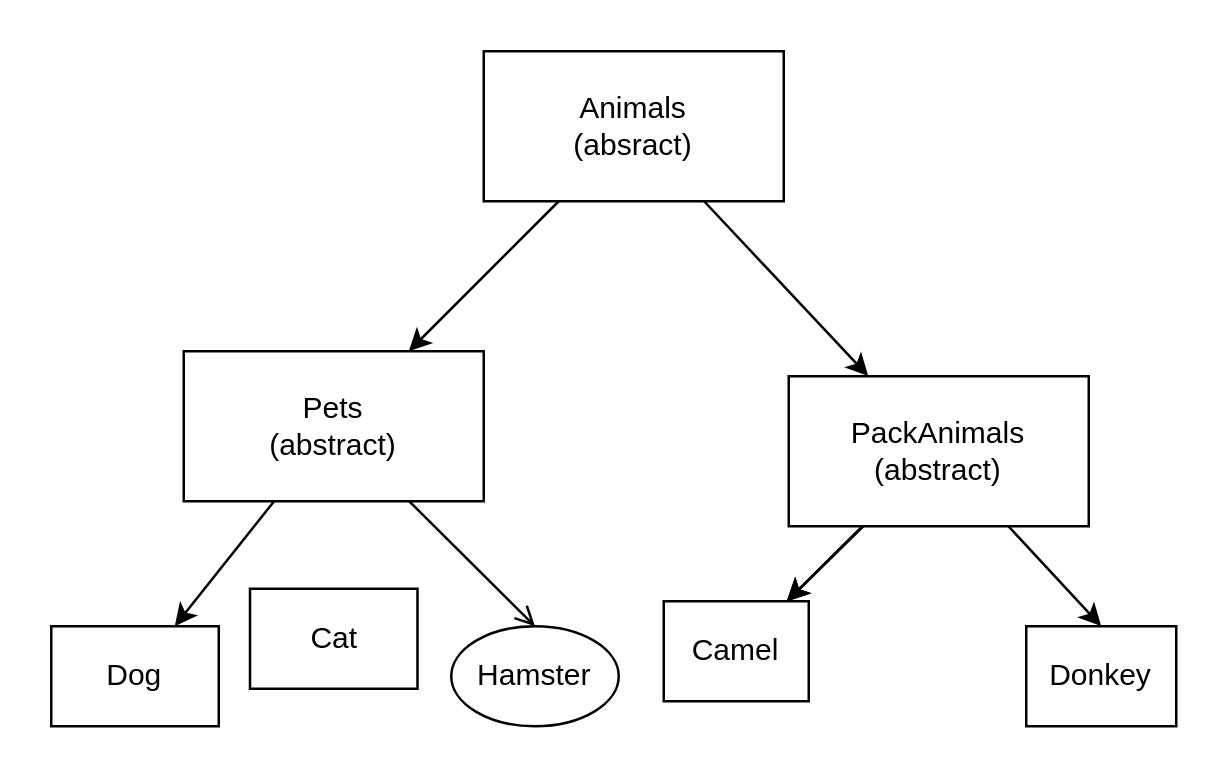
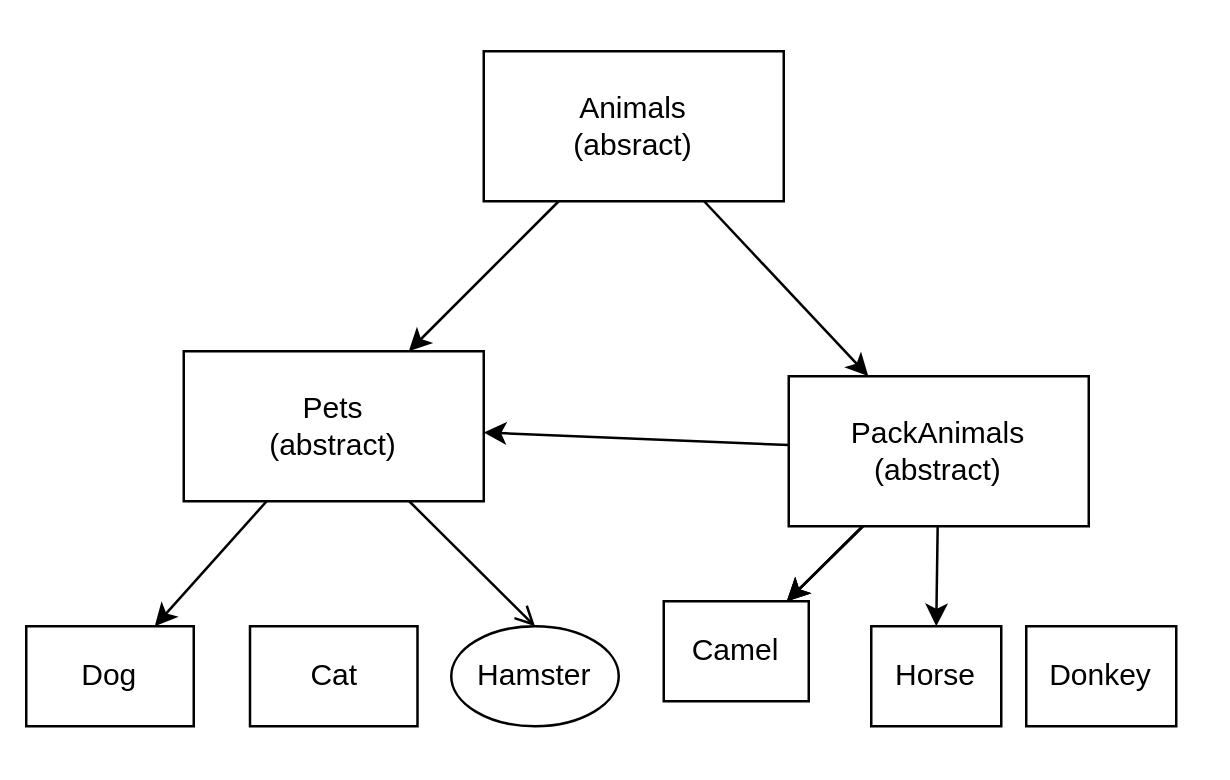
edge "PackAnimals (abstract)" -> "Horse": added
edge "PackAnimals (abstract)" -> "Donkey": now "PackAnimals (abstract)" -> "Pets (abstract)"
node "Cat": moved (334, 639) -> (334, 676)
node "Dog": moved (135, 676) -> (110, 676)
node "Horse": added
